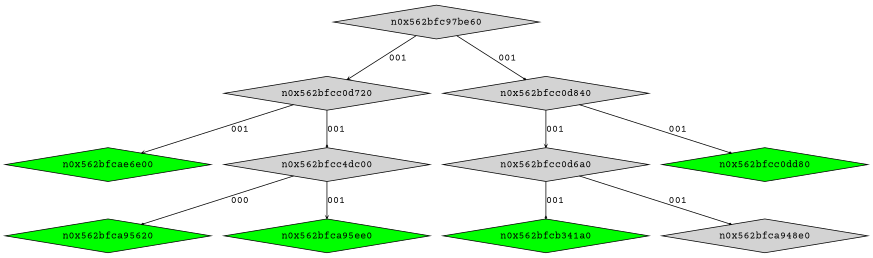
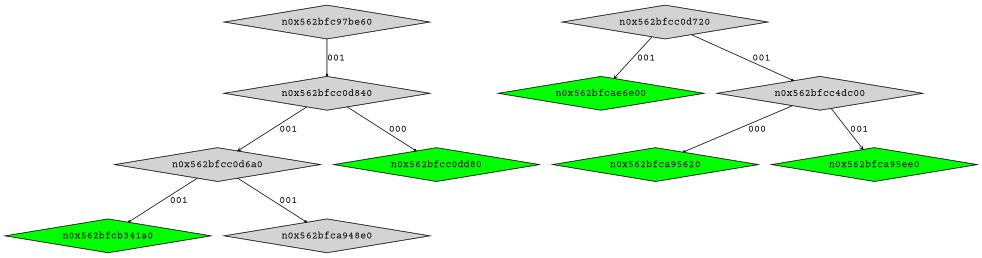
edge "n0x562bfc97be60" -> "n0x562bfcc0d720": removed, label "001"
edge "n0x562bfcc0d840" -> "n0x562bfcc0dd80": label "001" -> "000"
